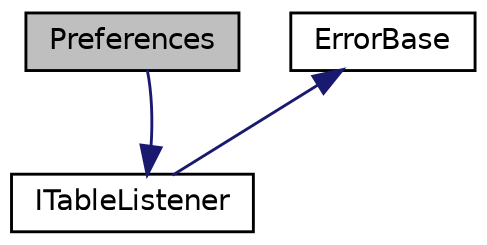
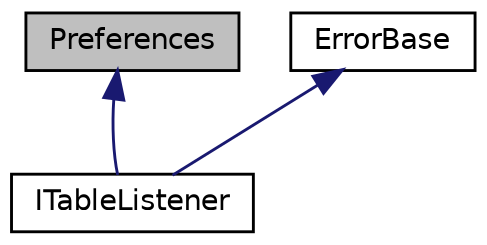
edge "Preferences" -> "ITableListener": reversed
